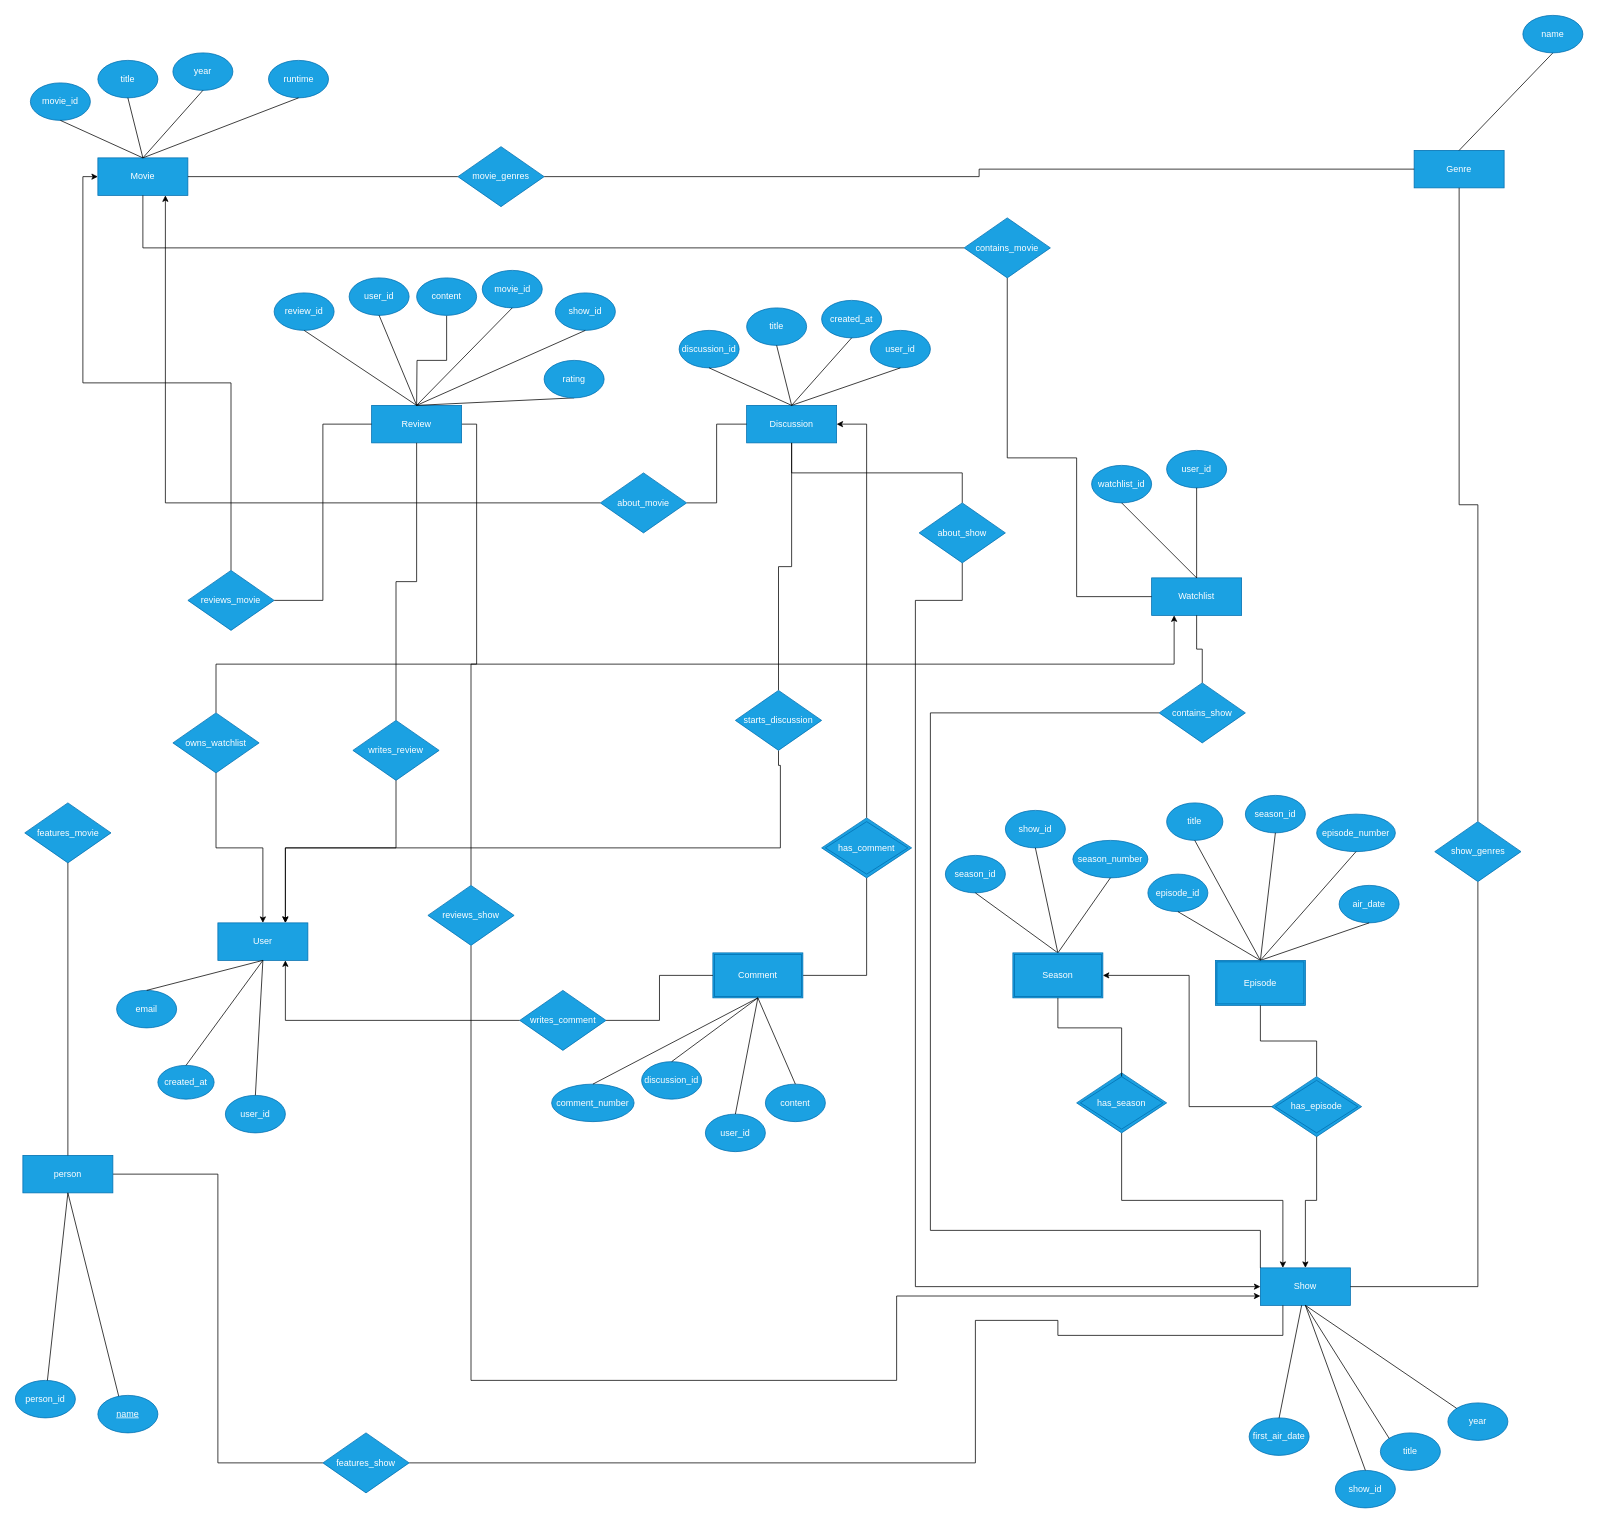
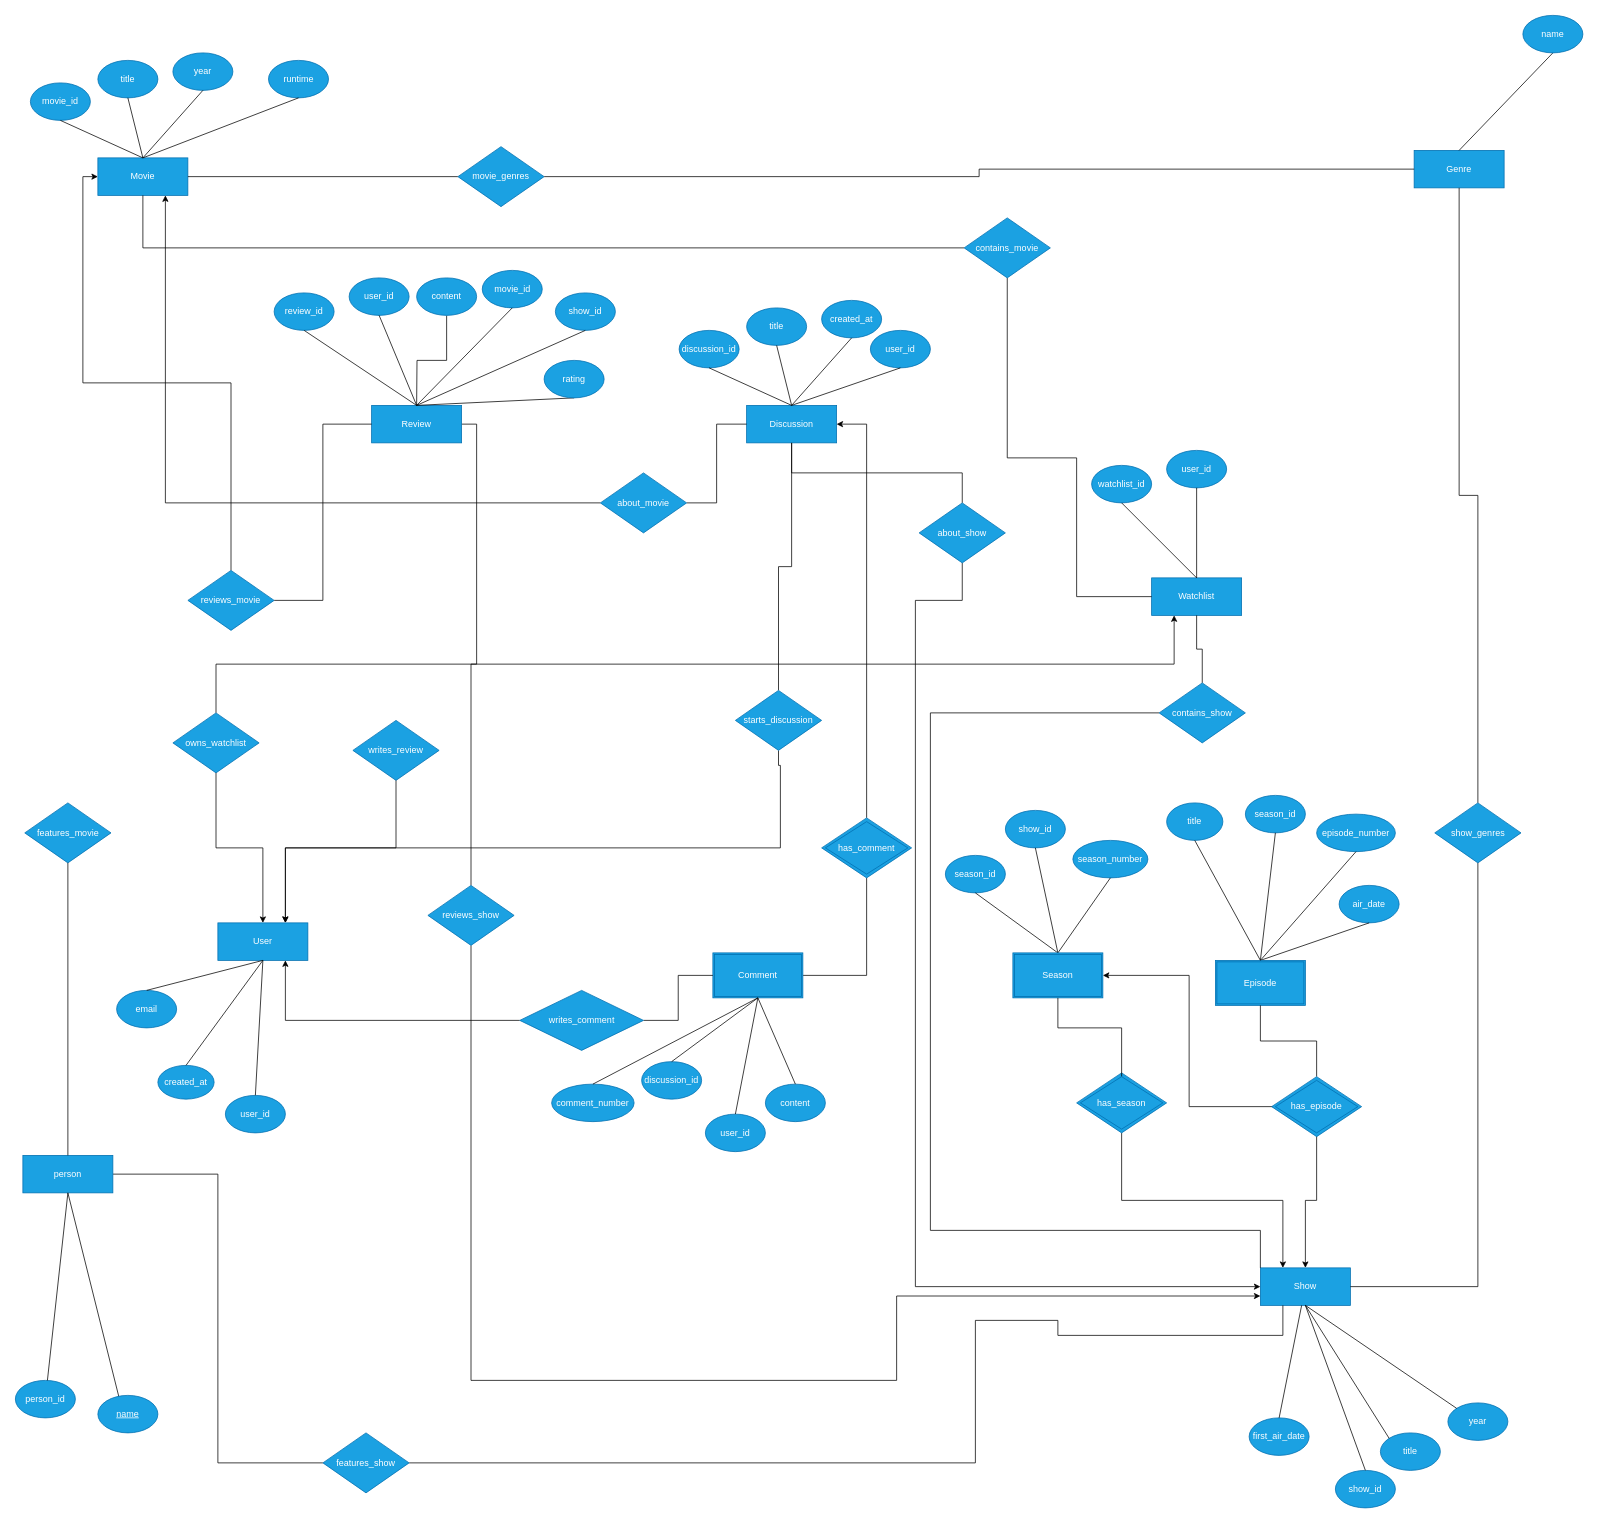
edge "Review" -- "writes_review": removed
node "show_genres": moved (1478, 852) -> (1478, 833)
node "episode_id": removed
edge "episode_id" -- "Episode": removed
node "writes_comment": size 86x60 -> 124x60
